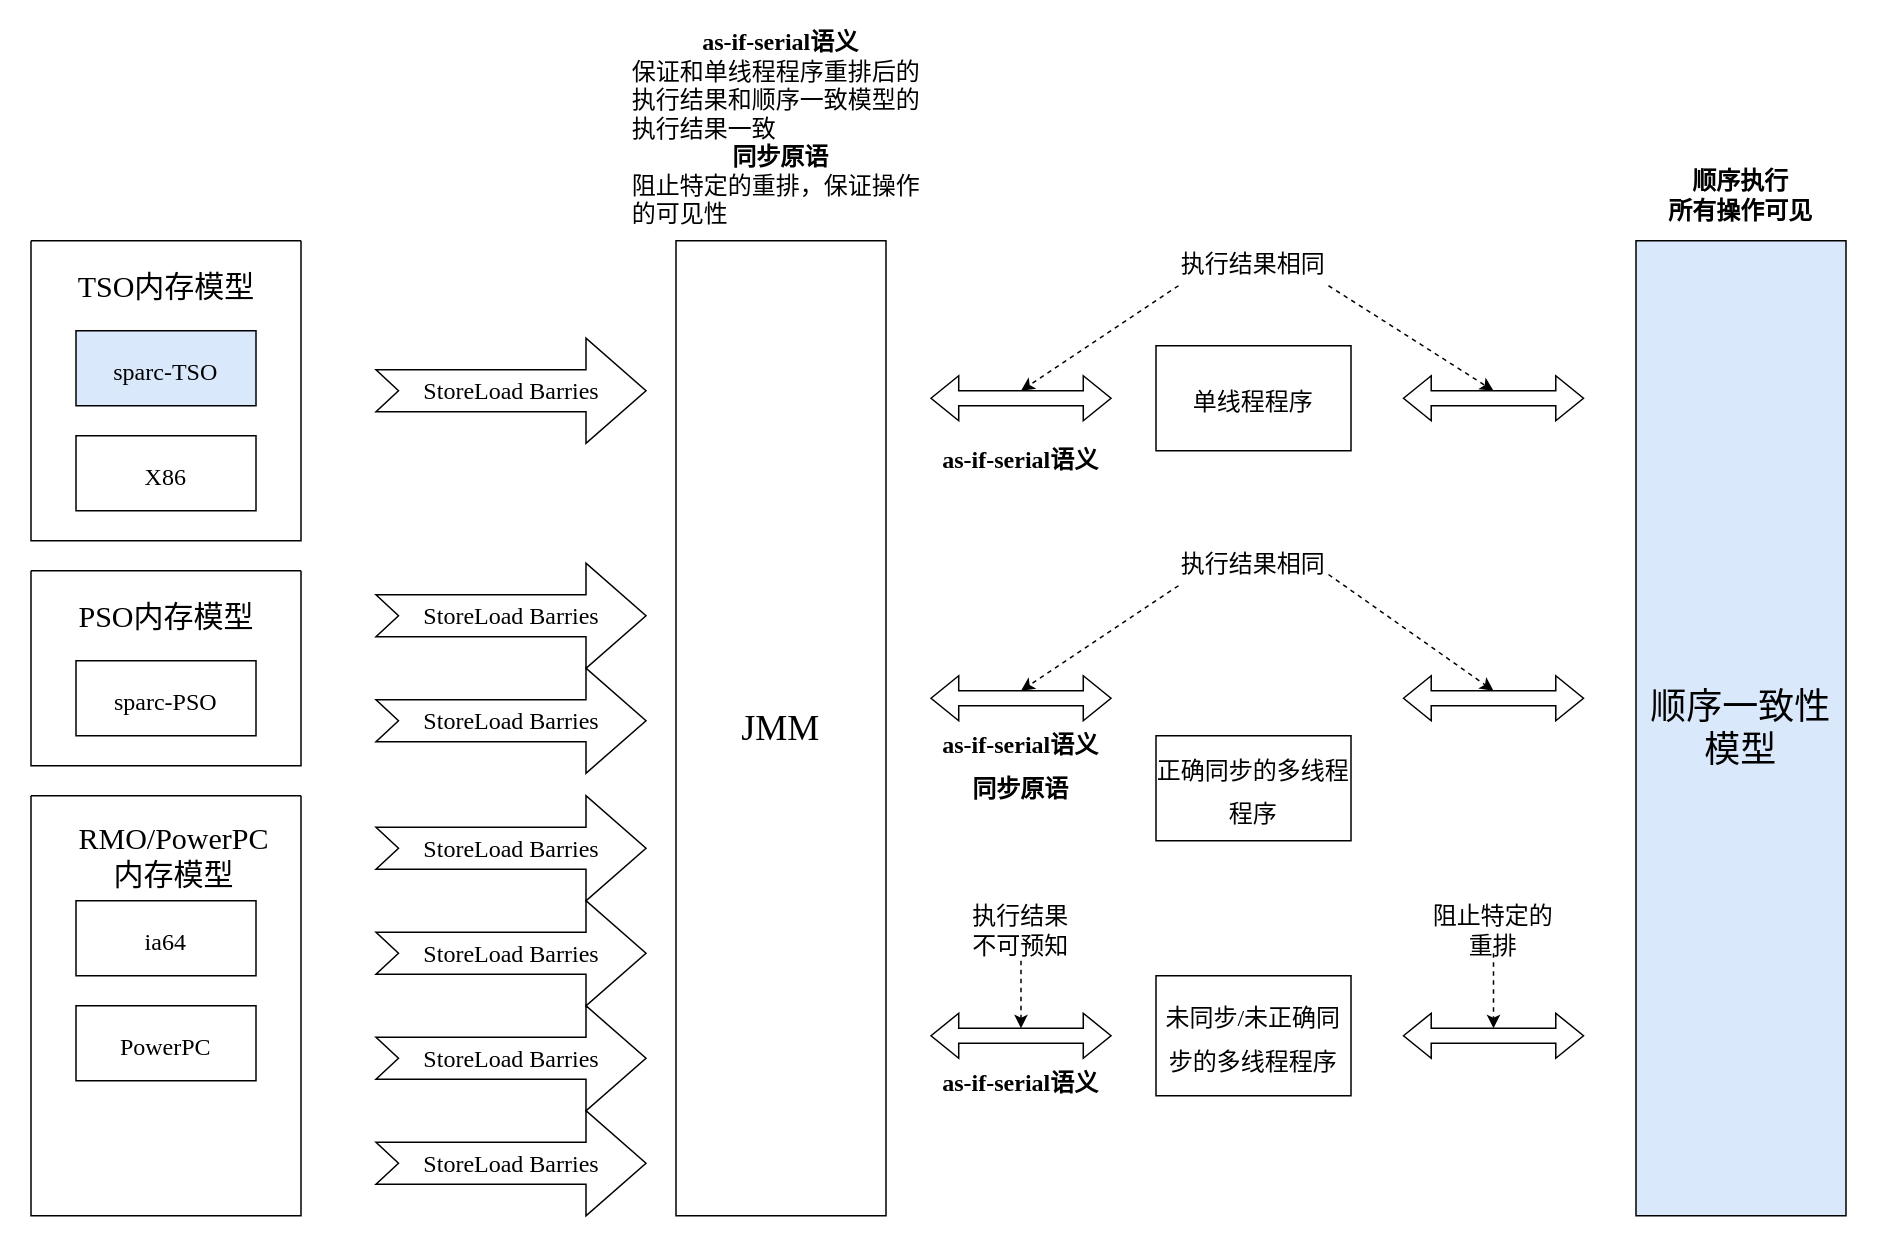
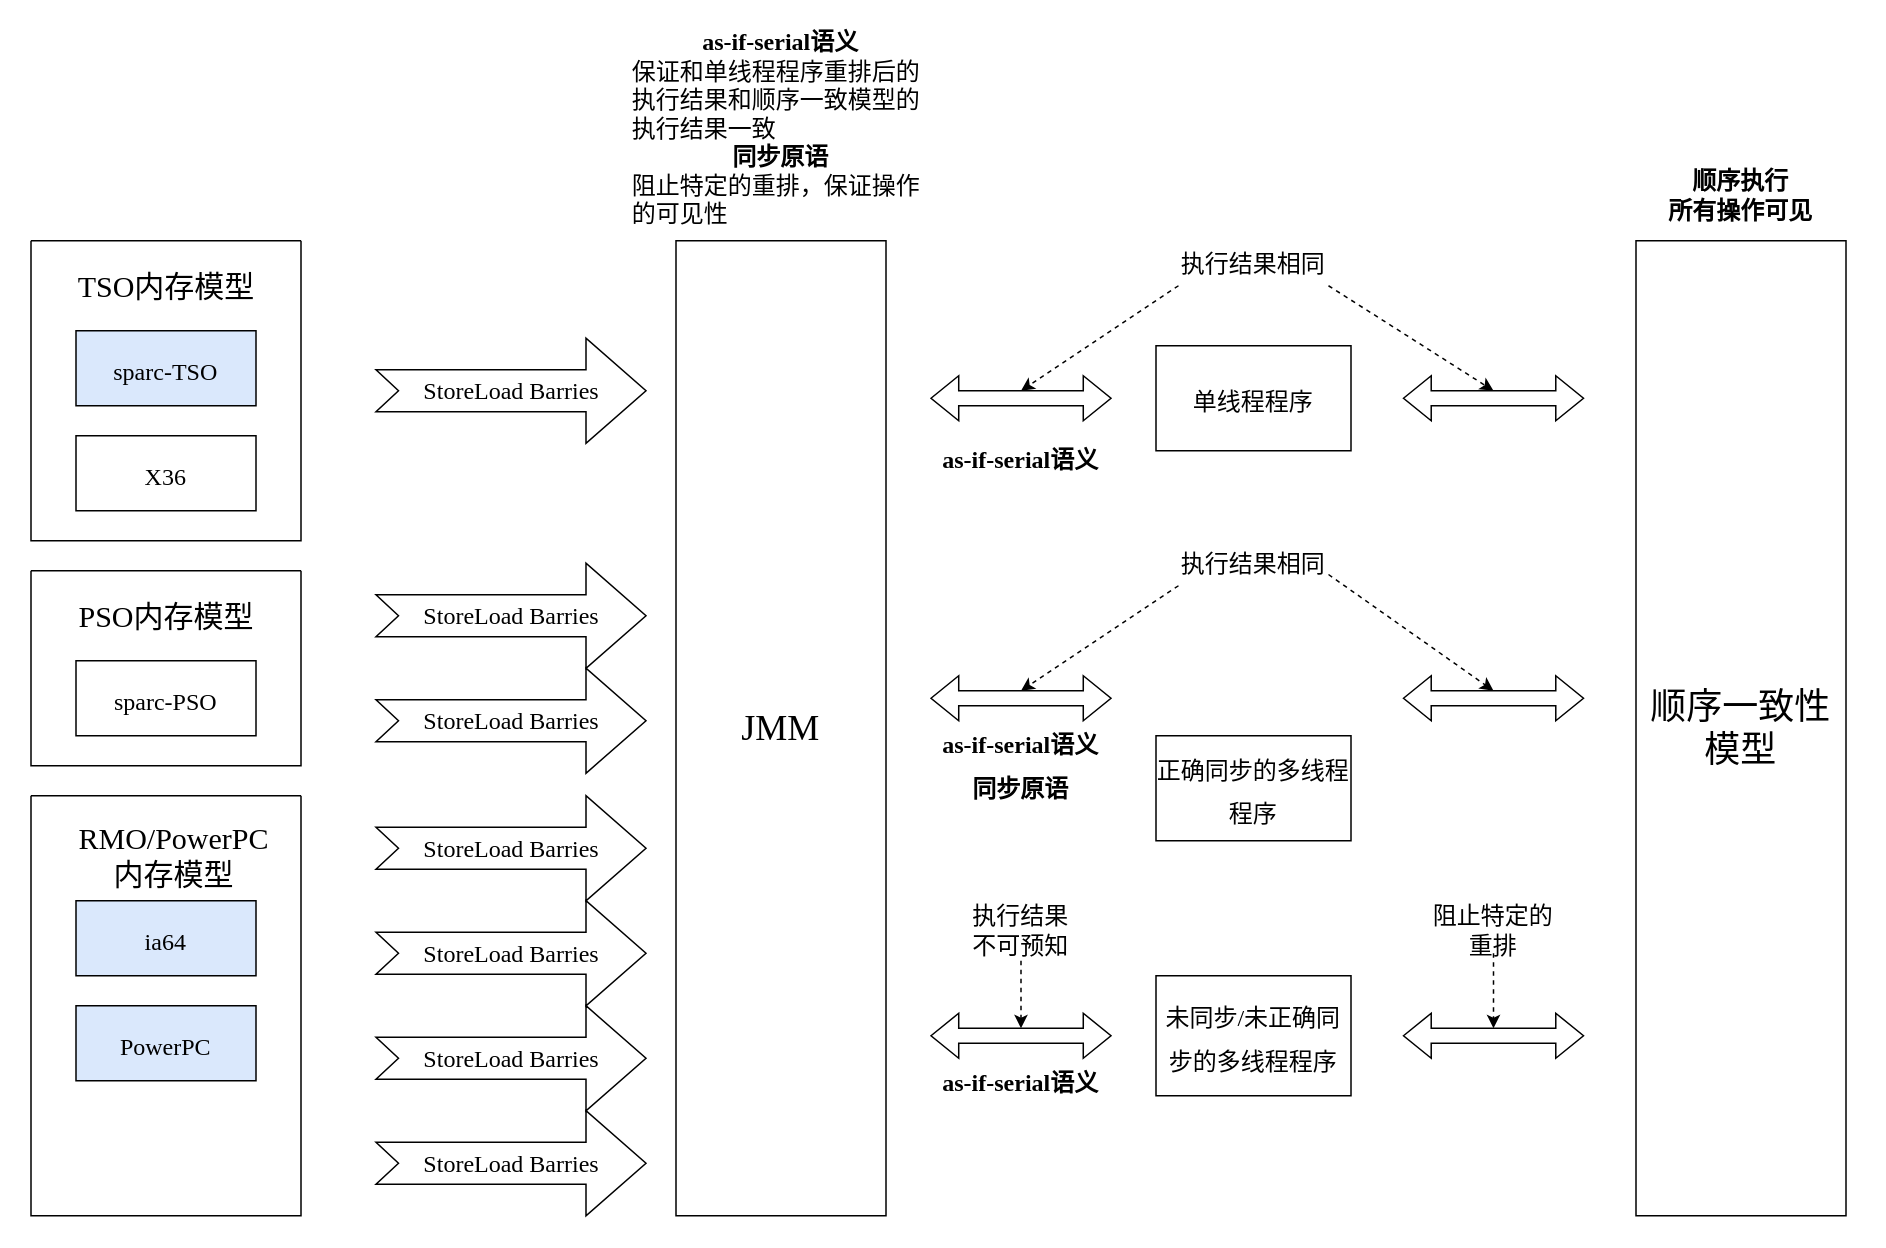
node "X86": label "X86" -> "X36"
node "顺序一致性模型": fillcolor #dae8fc -> #ffffff
node "ia64": fillcolor #ffffff -> #dae8fc
node "PowerPC": fillcolor #ffffff -> #dae8fc
